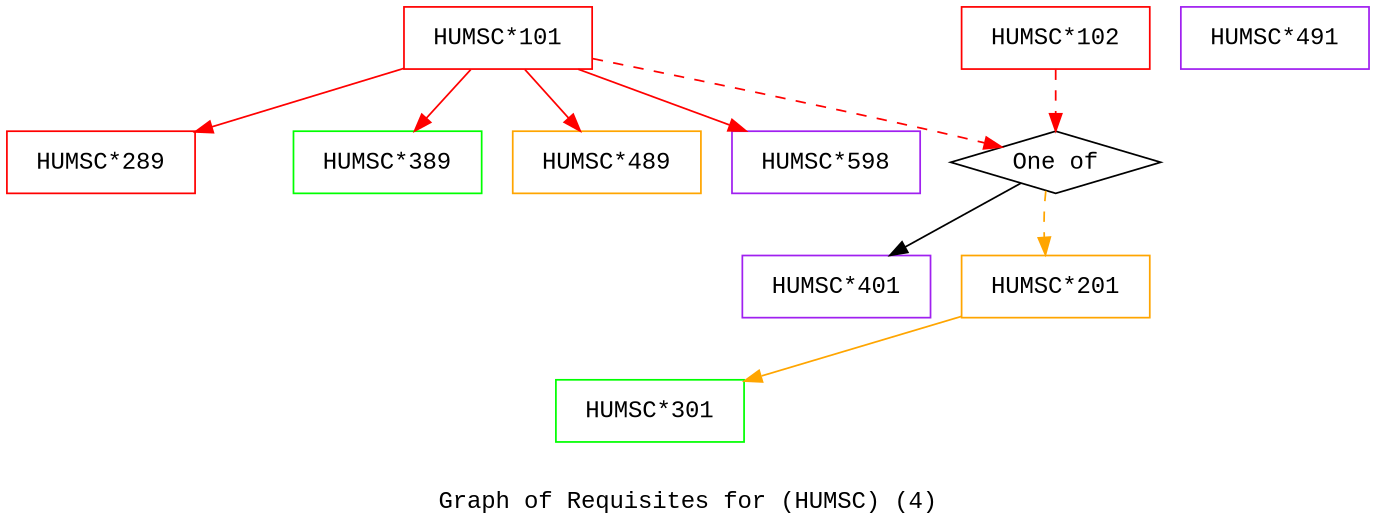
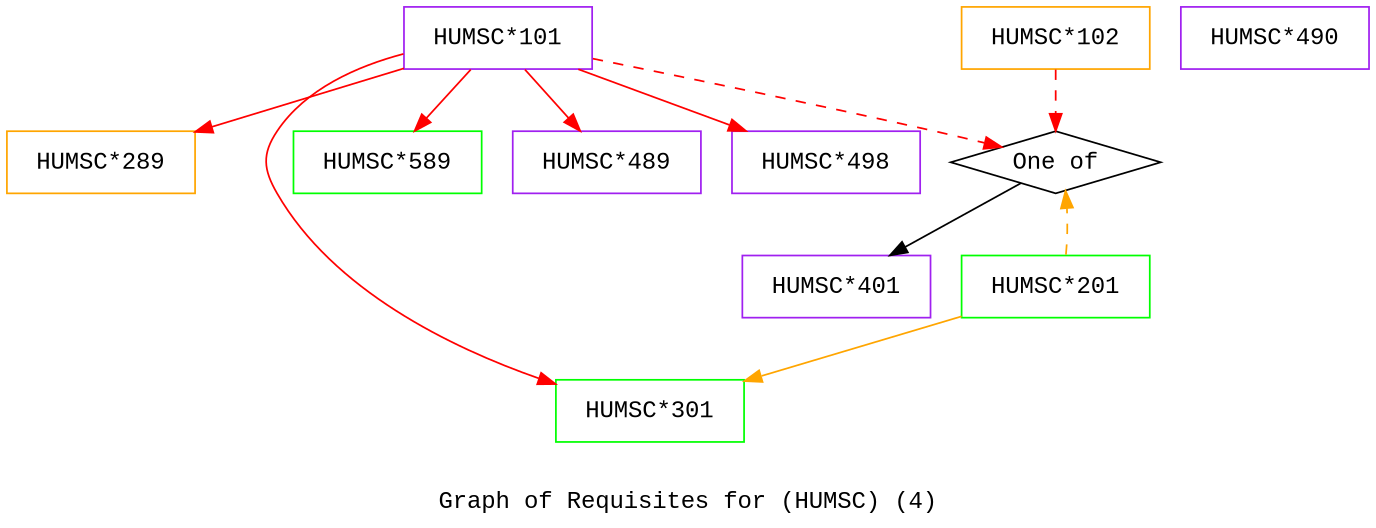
node "HUMSC*101": color red -> purple
node "HUMSC*102": color red -> orange
node "HUMSC*491": label "HUMSC*491" -> "HUMSC*490"
node "HUMSC*289": color red -> orange
node "HUMSC*389": label "HUMSC*389" -> "HUMSC*589"
node "HUMSC*489": color orange -> purple
node "HUMSC*598": label "HUMSC*598" -> "HUMSC*498"
edge "One of" -> "HUMSC*201": reversed
edge "HUMSC*101" -> "HUMSC*301": added
node "HUMSC*201": color orange -> green
